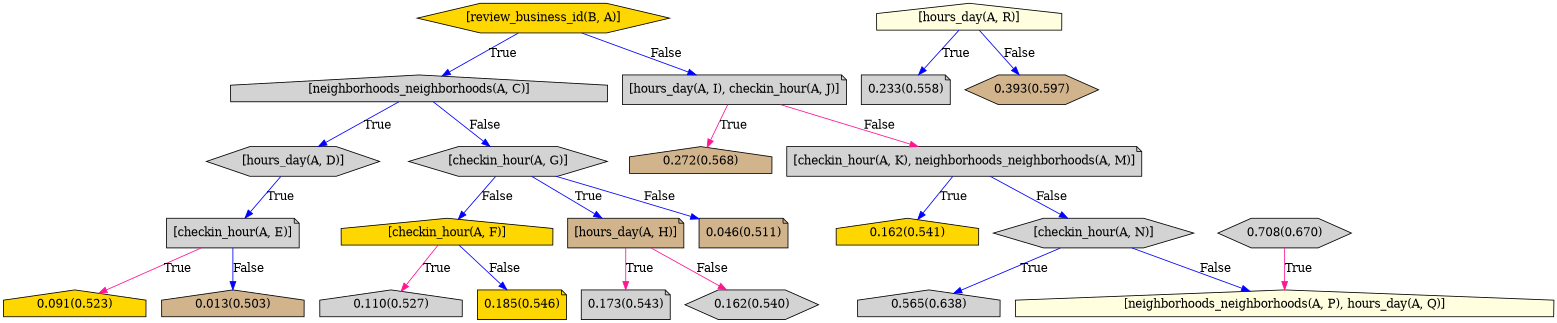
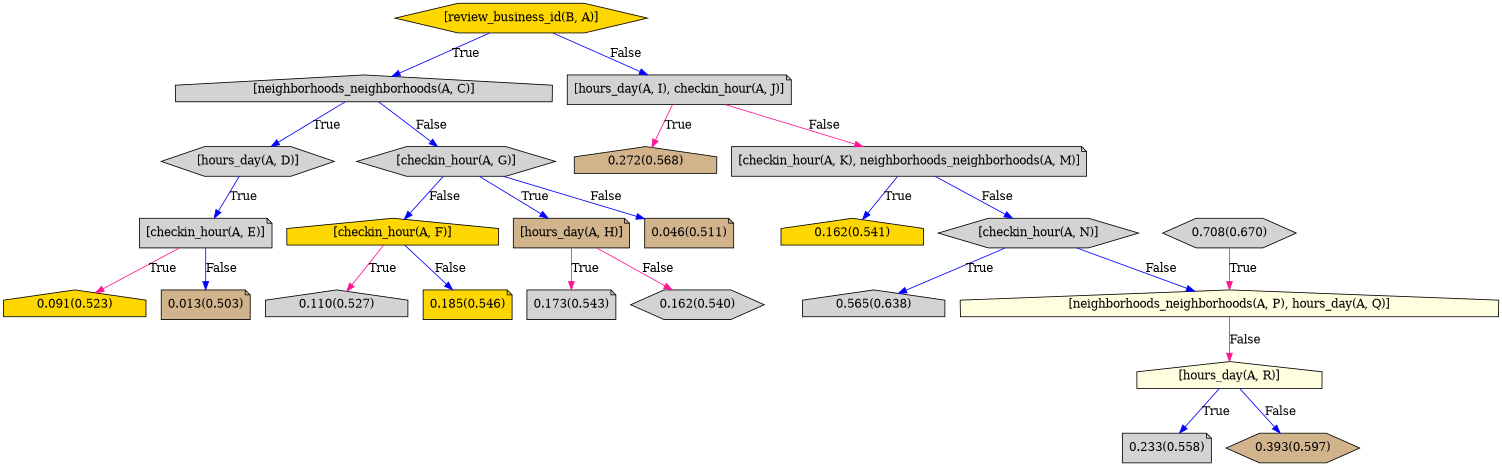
node "0.013(0.503)": shape house -> note
edge "[neighborhoods_neighborhoods(A, P), hours_day(A, Q)]" -> "[hours_day(A, R)]": added, label "False"
